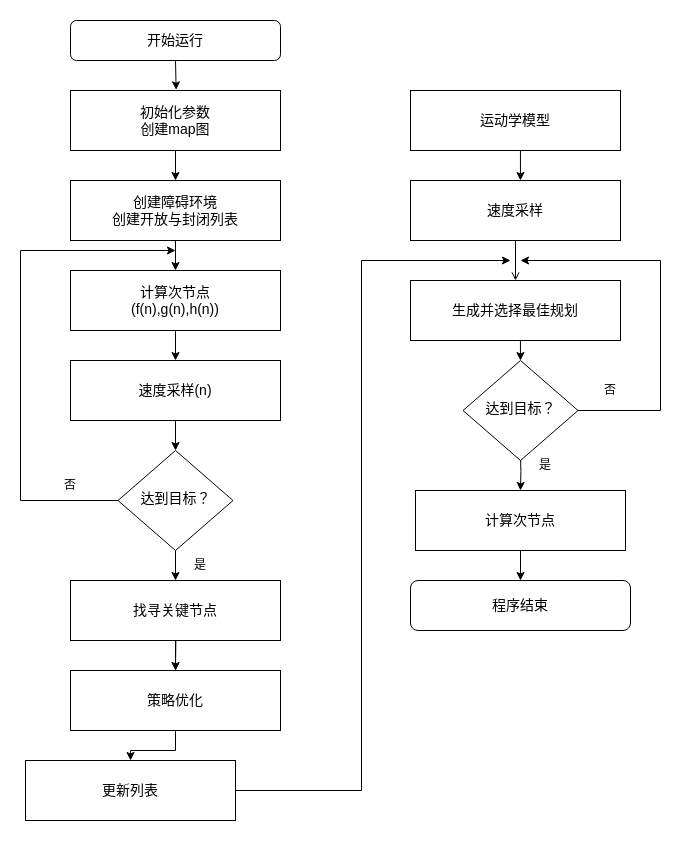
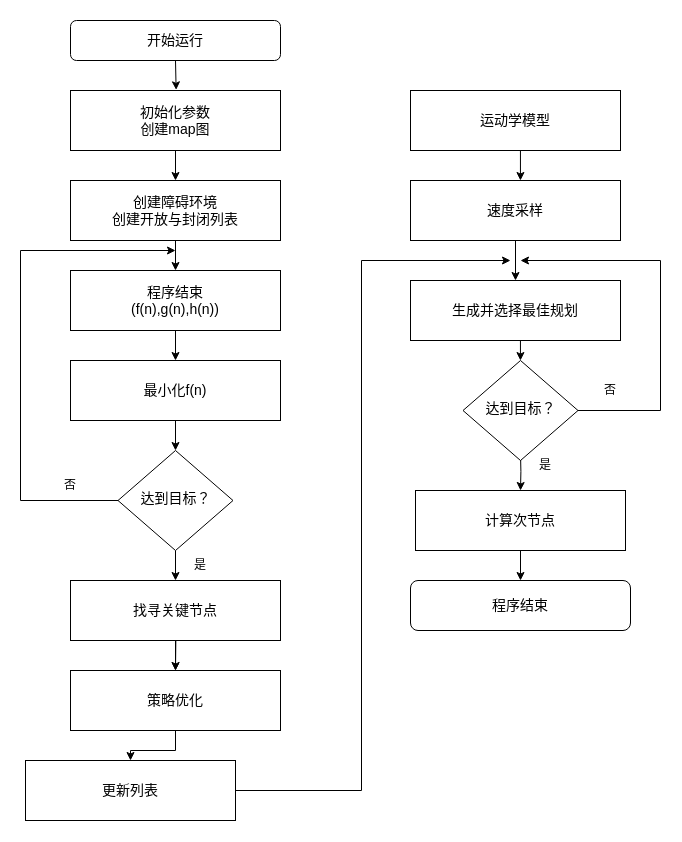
edge "速度采样" -> "生成并选择最佳规划": arrowhead open -> classic
node "计算次节点 (f(n),g(n),h(n))": label "计算次节点 (f(n),g(n),h(n))" -> "程序结束 (f(n),g(n),h(n))"
node "速度采样(n)": label "速度采样(n)" -> "最小化f(n)"
